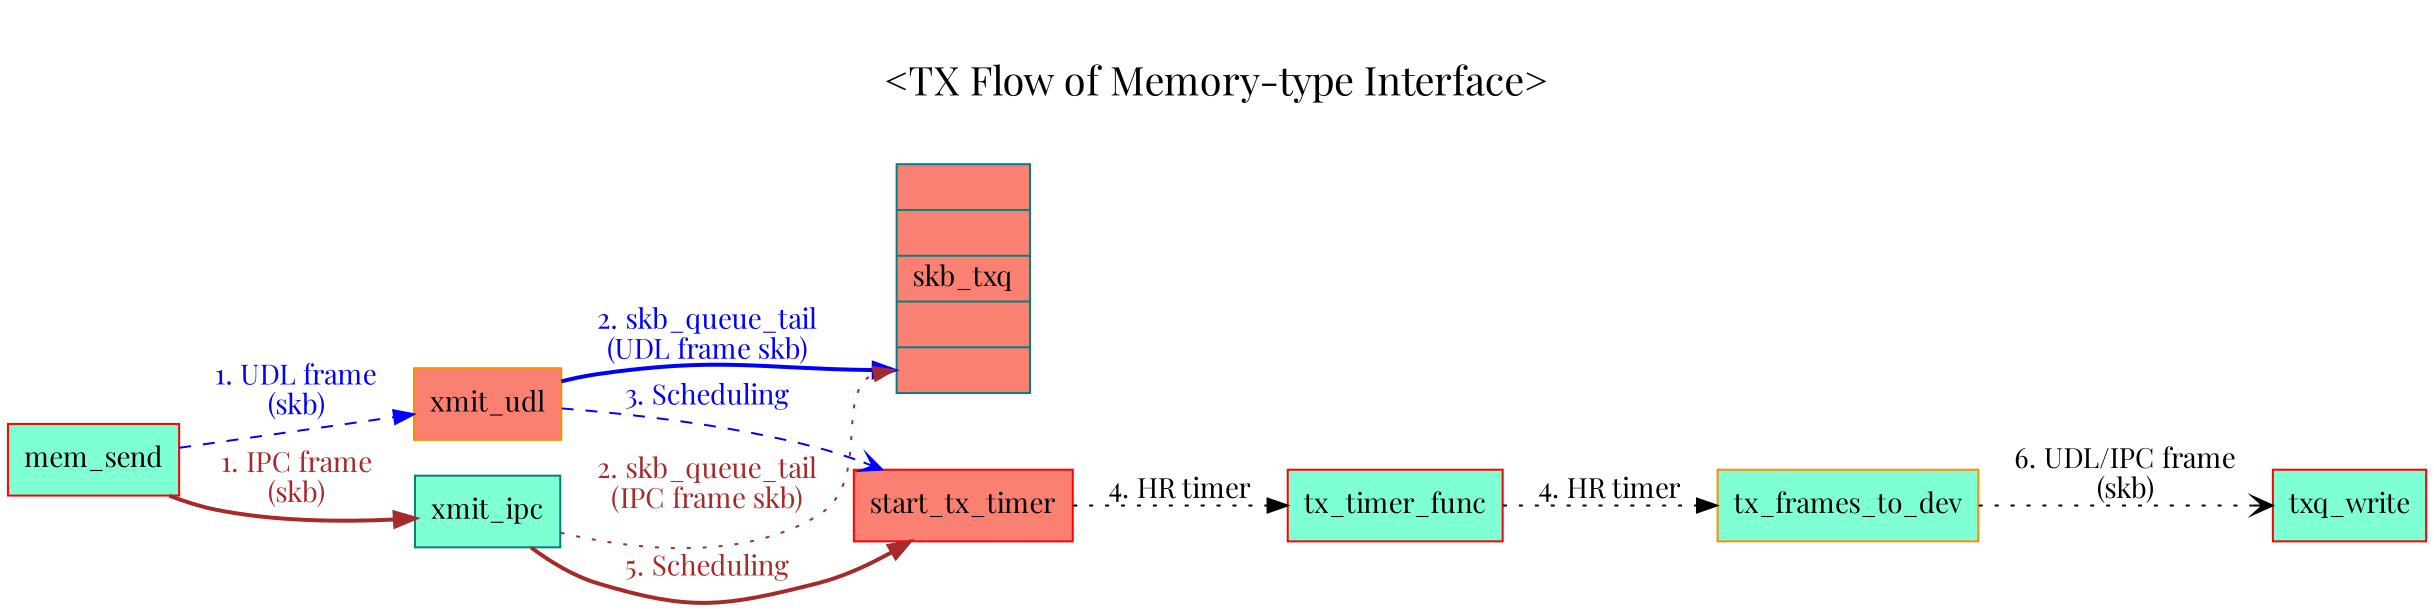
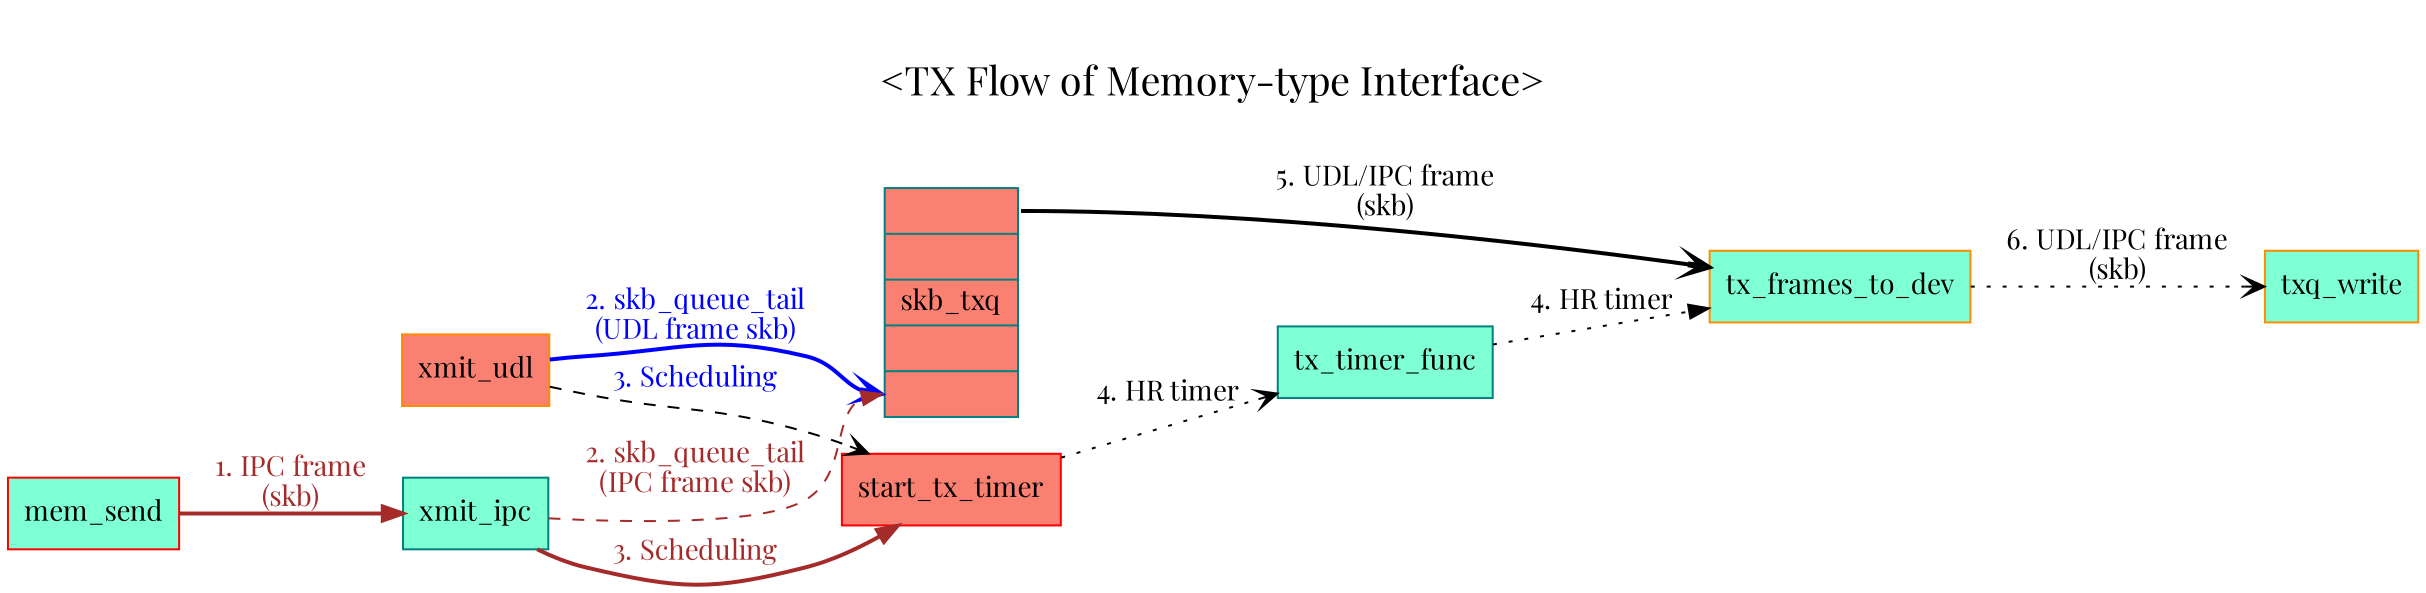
edge "skb_txq" -> "tx_frames_to_dev": added, label "5. UDL/IPC frame (skb)"
edge "xmit_udl" -> "skb_txq": arrowhead normal -> vee
edge "xmit_udl" -> "start_tx_timer": color blue -> black
edge "mem_send" -> "xmit_udl": removed, label "1. UDL frame (skb)"
edge "start_tx_timer" -> "tx_timer_func": arrowhead normal -> vee
node "tx_timer_func": color red -> teal
node "txq_write": color red -> darkorange
edge "xmit_ipc" -> "skb_txq": style dotted -> dashed
edge "xmit_ipc" -> "start_tx_timer": label "5. Scheduling" -> "3. Scheduling"
